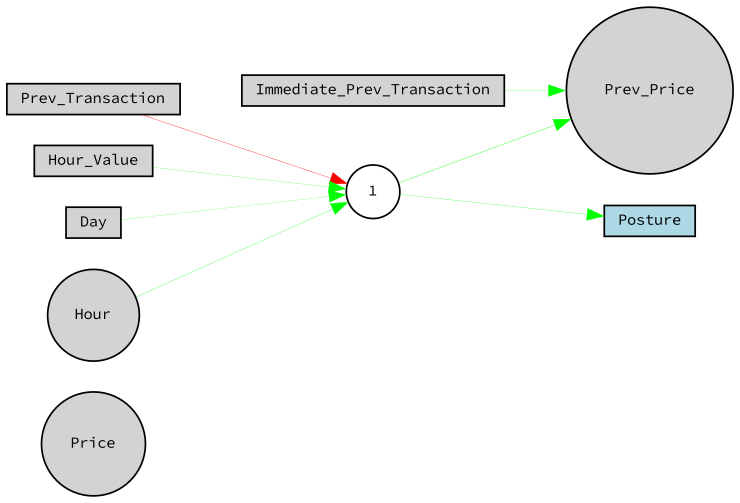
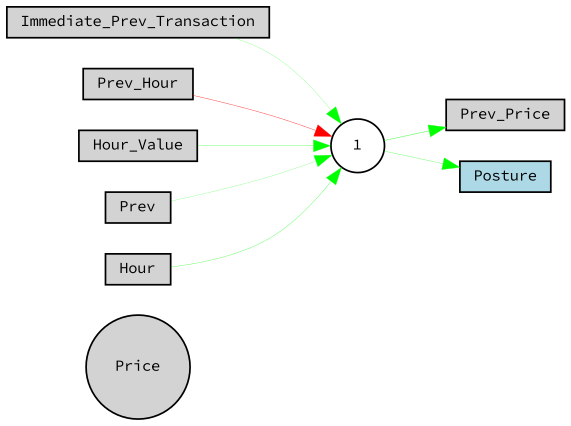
edge "Immediate_Prev_Transaction" -> "Prev_Price": now "Immediate_Prev_Transaction" -> "1"
node "Prev_Price": shape circle -> box
node "Prev_Transaction": label "Prev_Transaction" -> "Prev_Hour"
node "Day": label "Day" -> "Prev"
node "Hour": shape circle -> box
